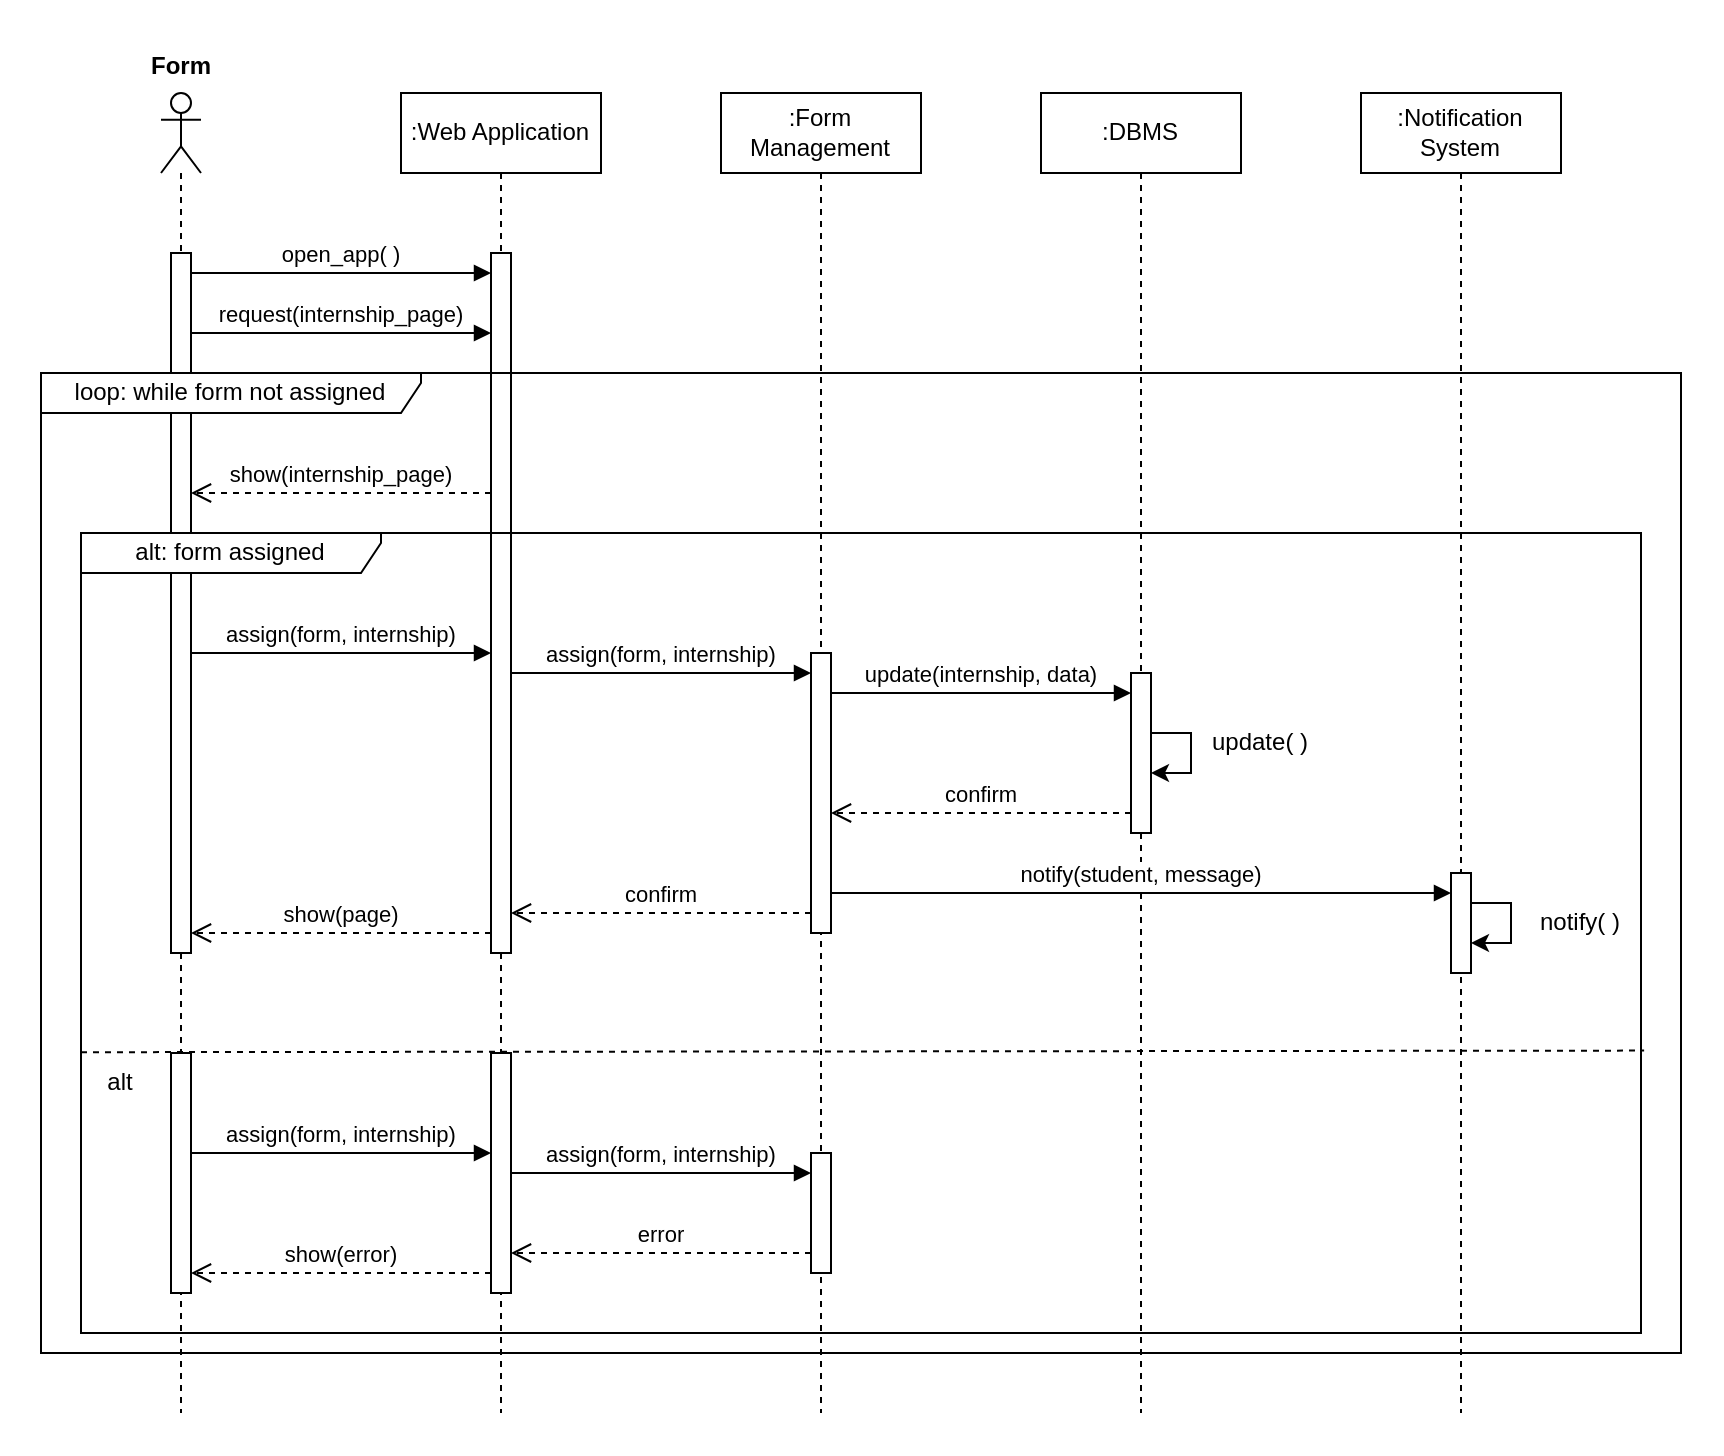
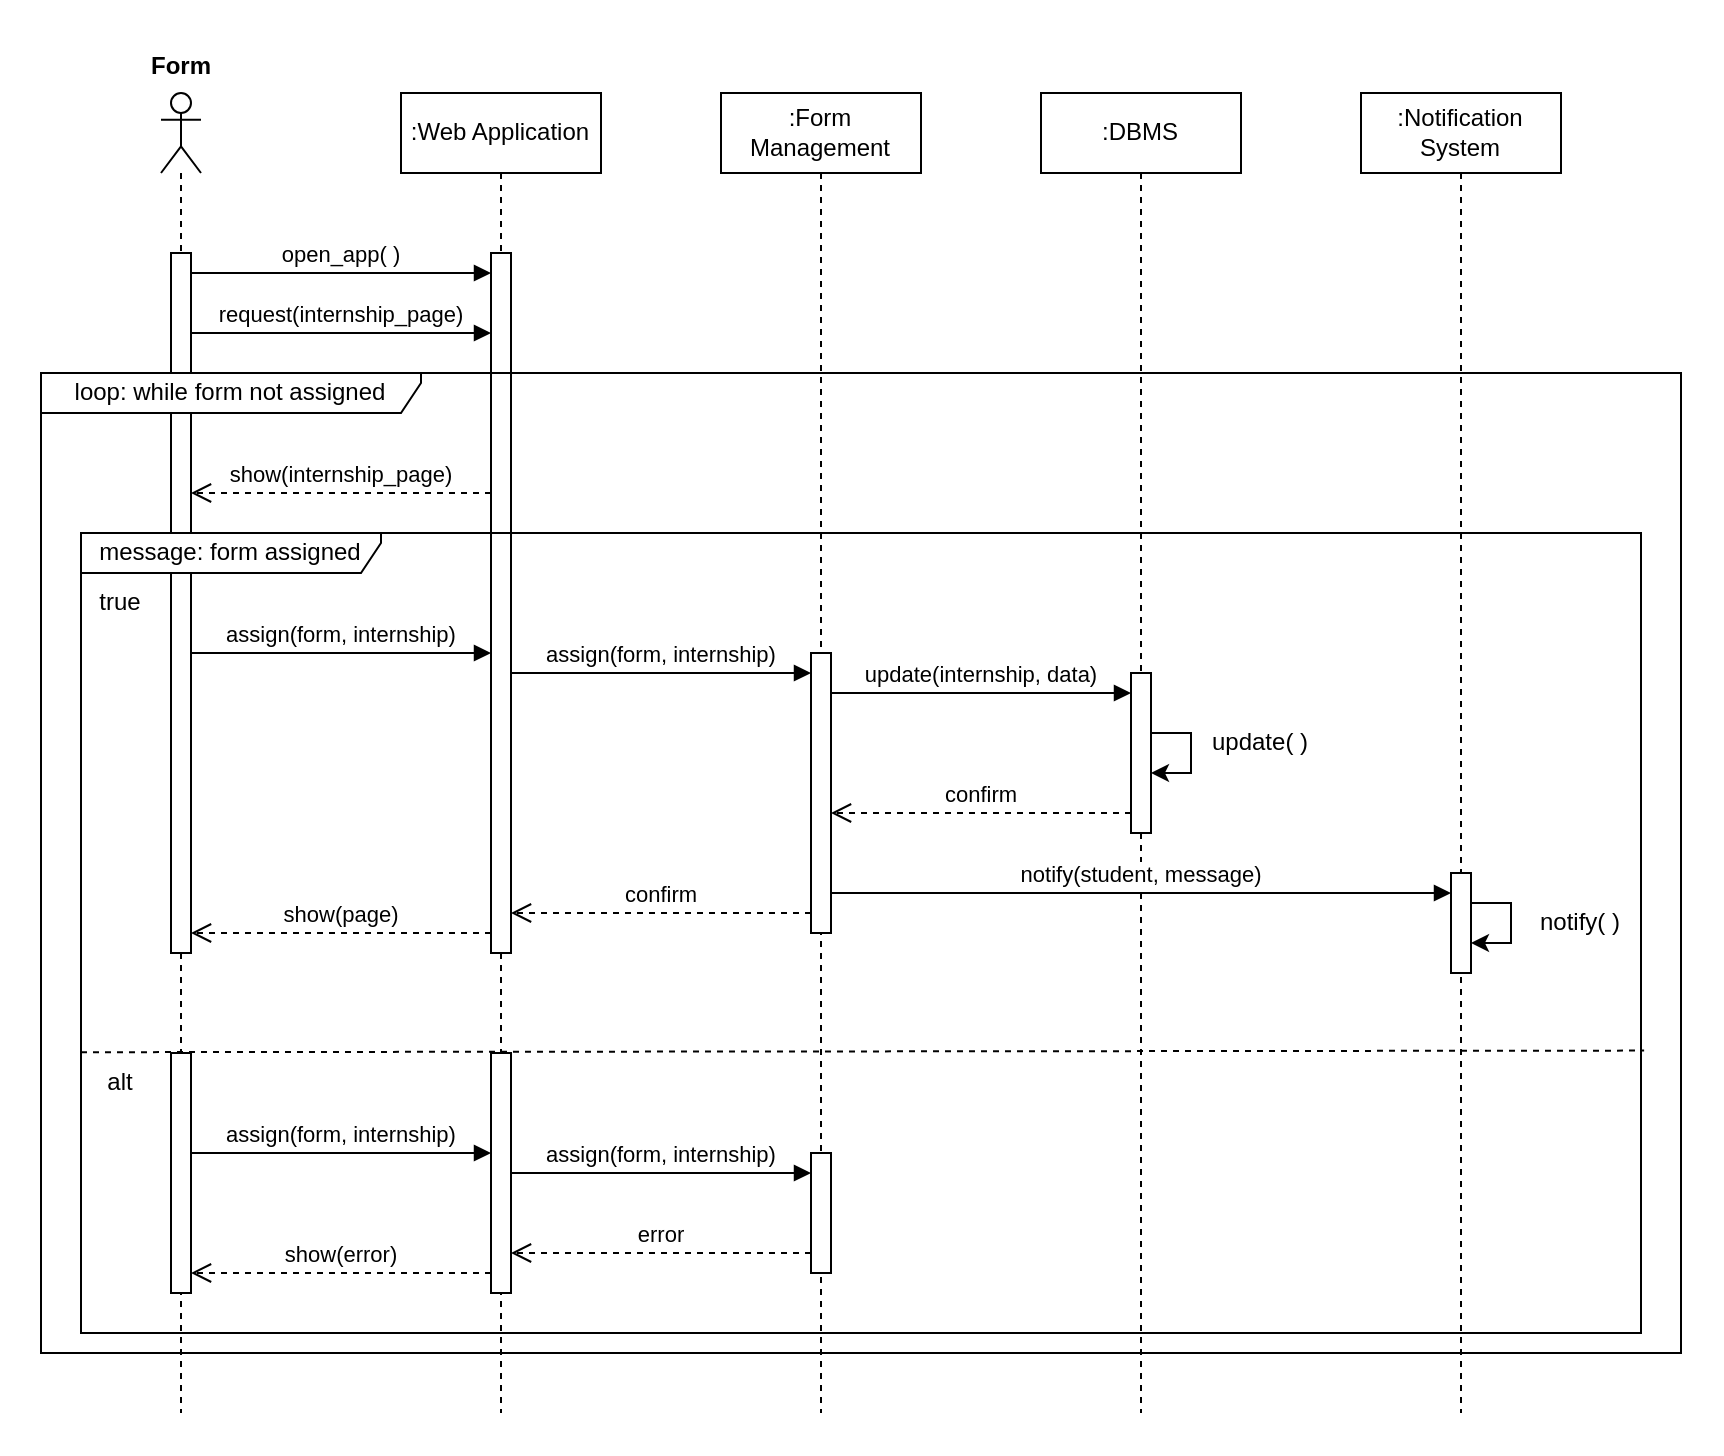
node "alt: form assigned": label "alt: form assigned" -> "message: form assigned"
node "true": added
